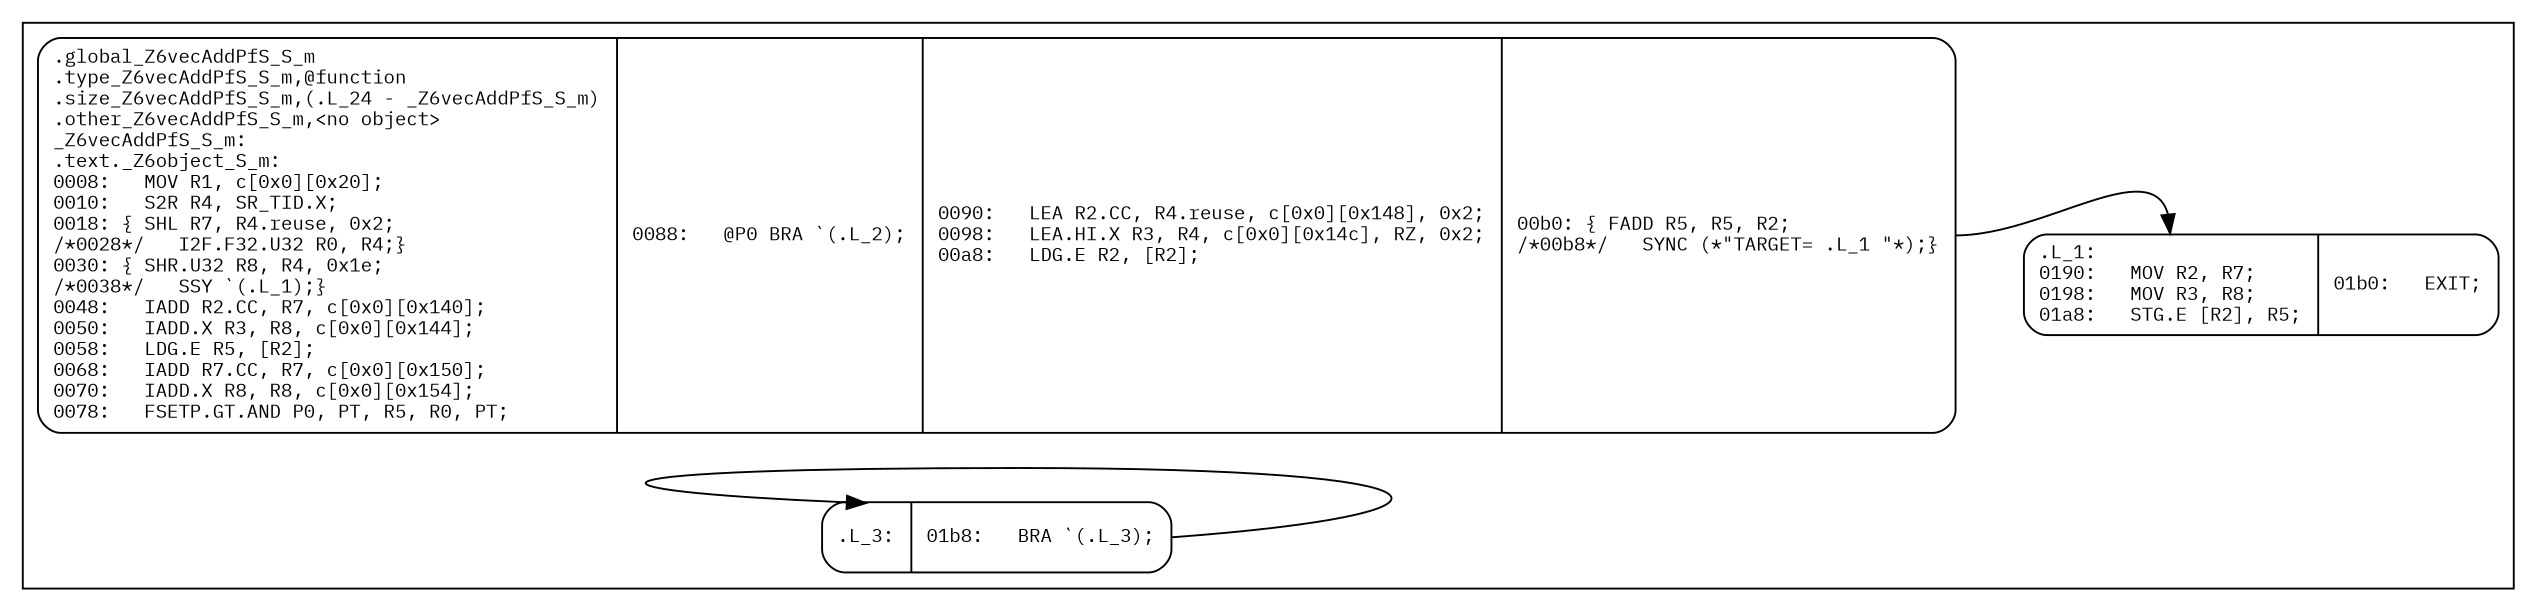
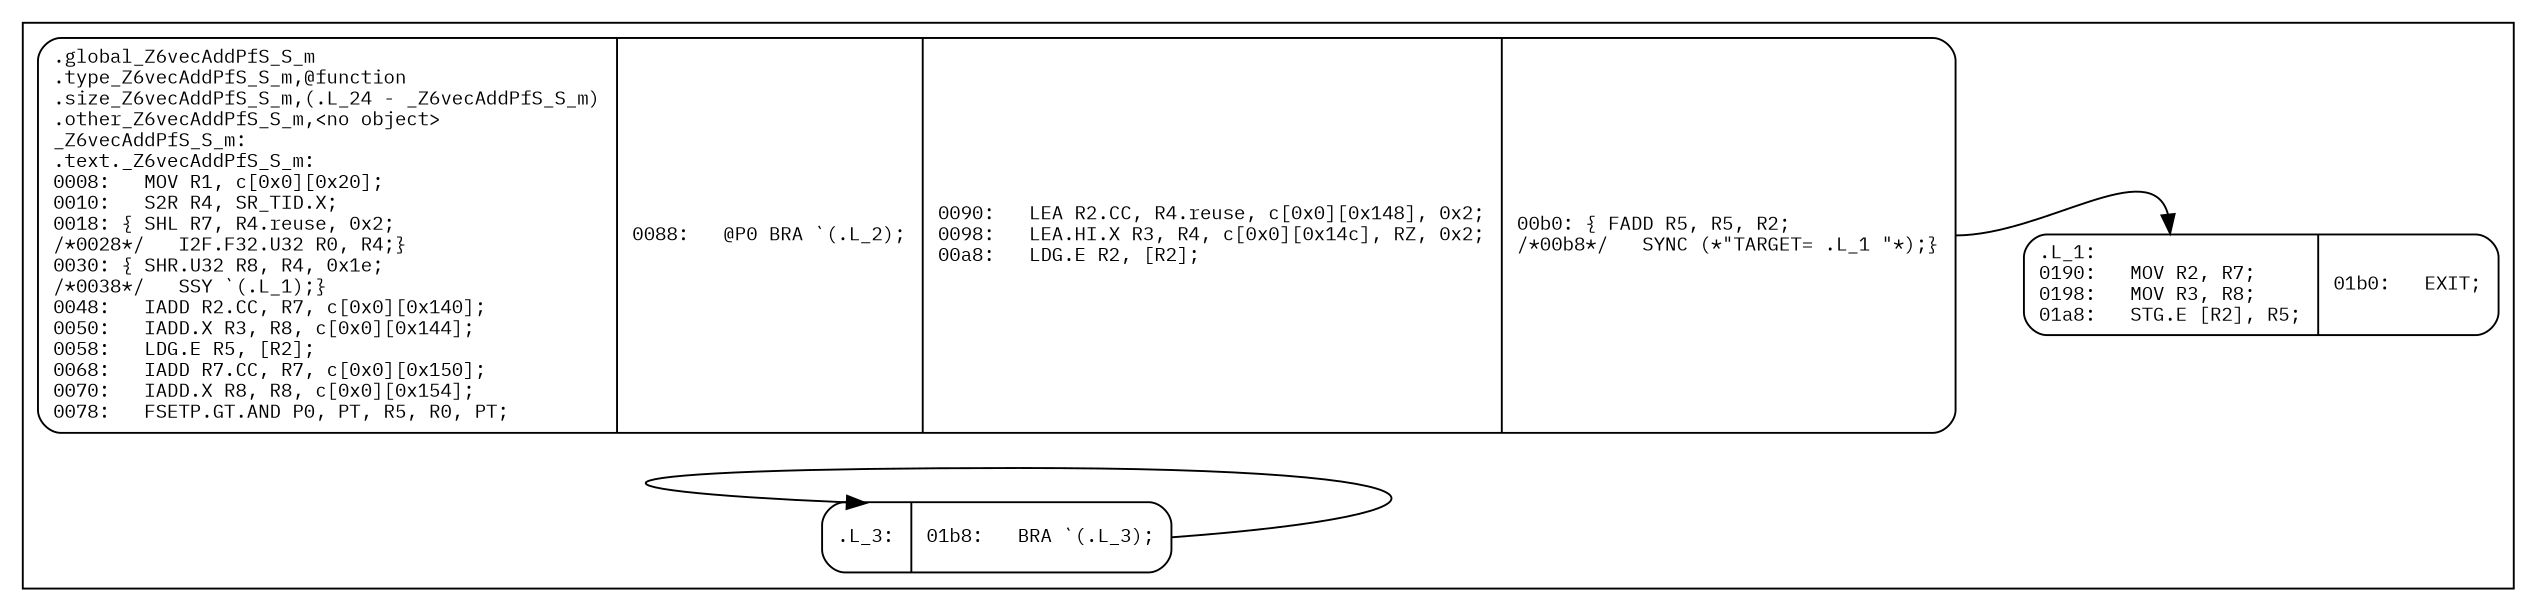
node ".global_Z6vecAddPfS_S_m": text ".text._Z6object_S_m:" -> ".text._Z6vecAddPfS_S_m:"
